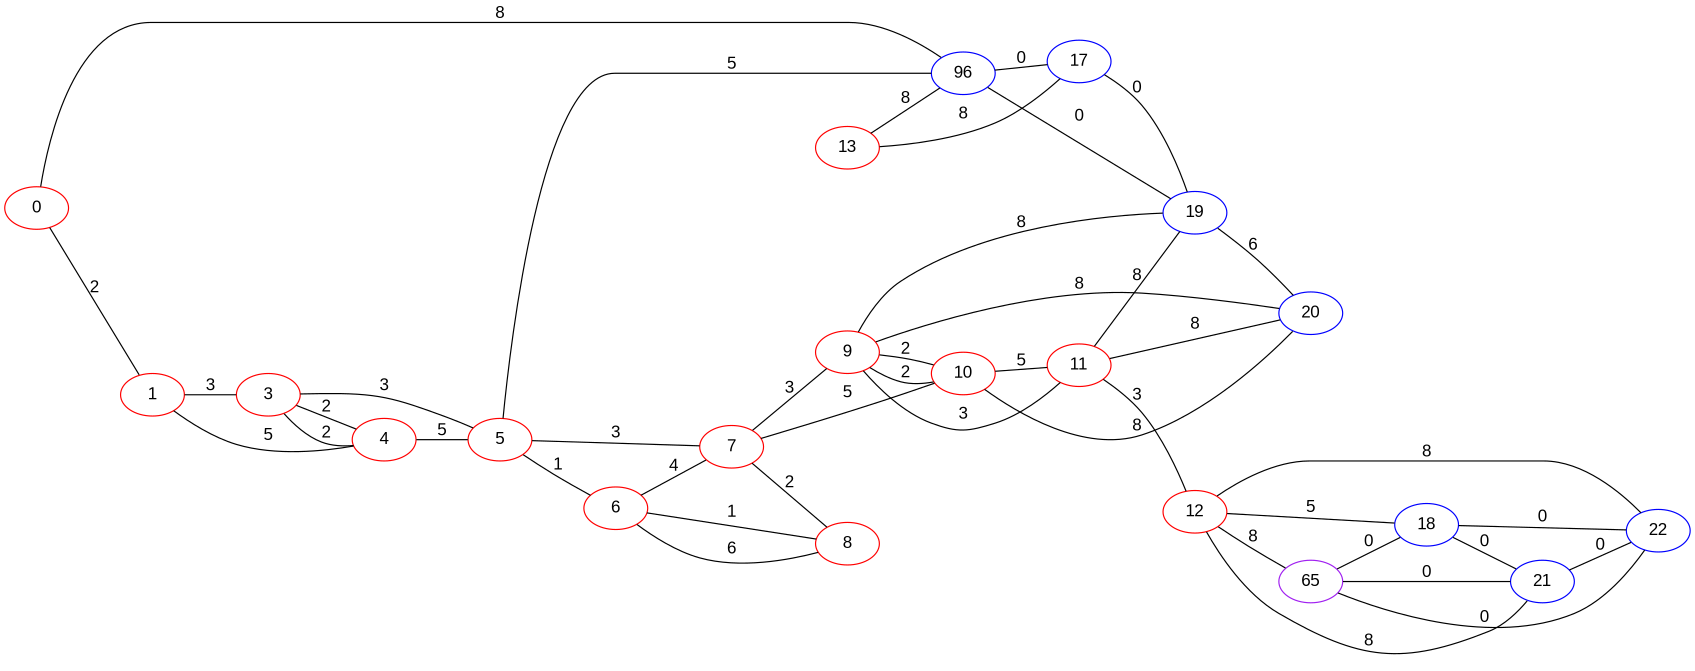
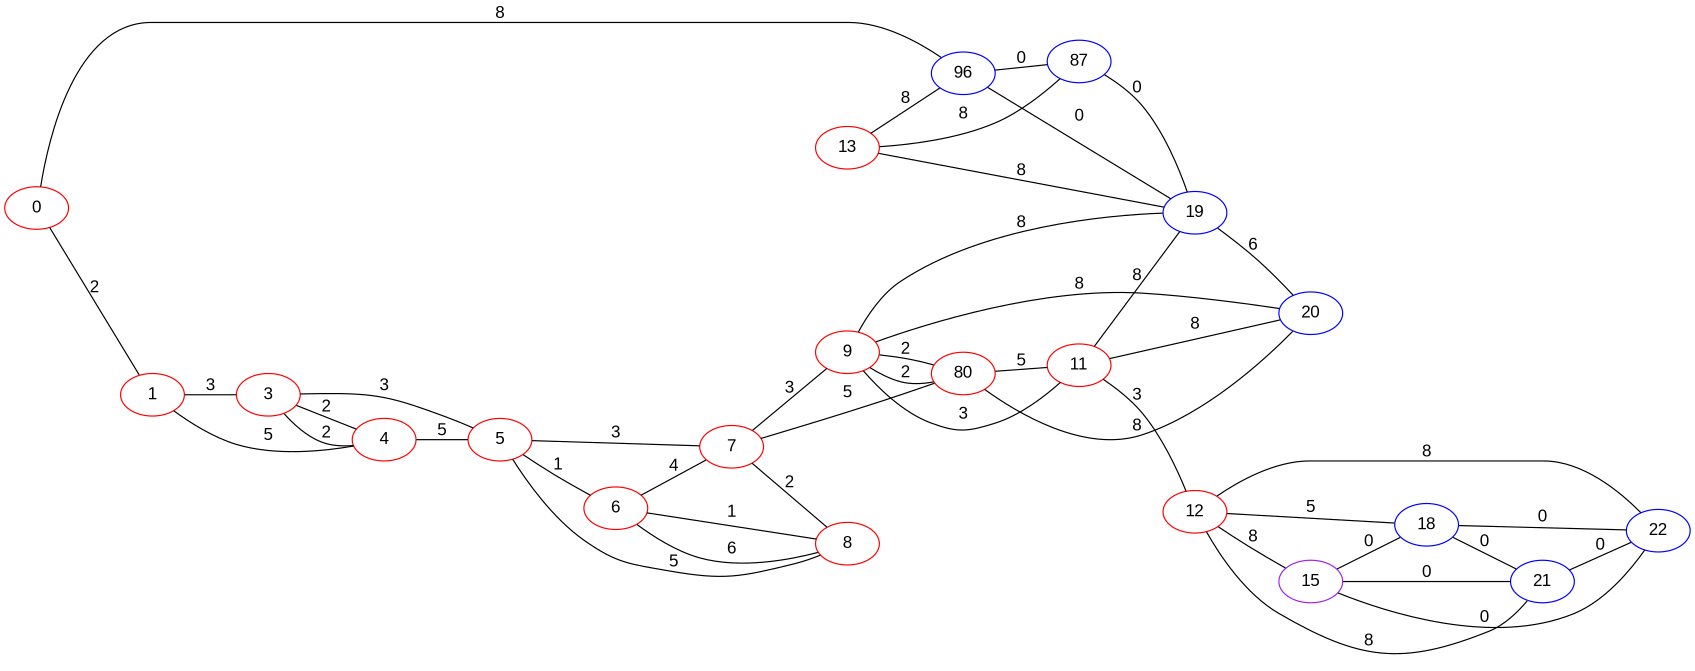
node "17": label "17" -> "87"
edge "96" -- "5": now "8" -- "5"
edge "13" -- "19": added, label "8"
node "10": label "10" -> "80"
node "65": label "65" -> "15"
